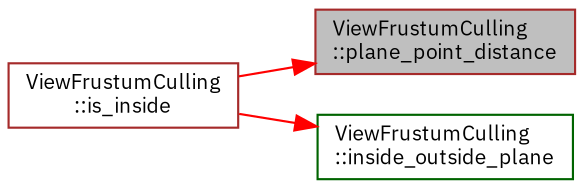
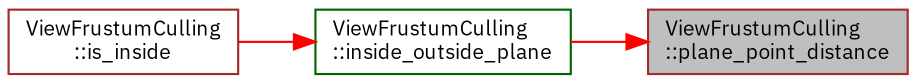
edge "ViewFrustumCulling ::is_inside" -> "ViewFrustumCulling ::plane_point_distance": now "ViewFrustumCulling ::inside_outside_plane" -> "ViewFrustumCulling ::plane_point_distance"
